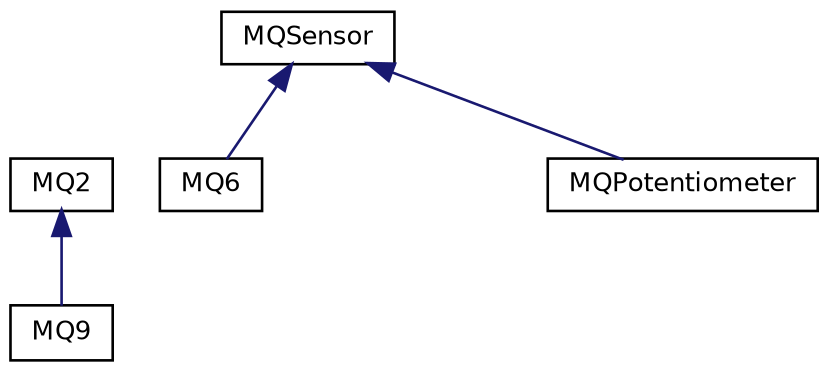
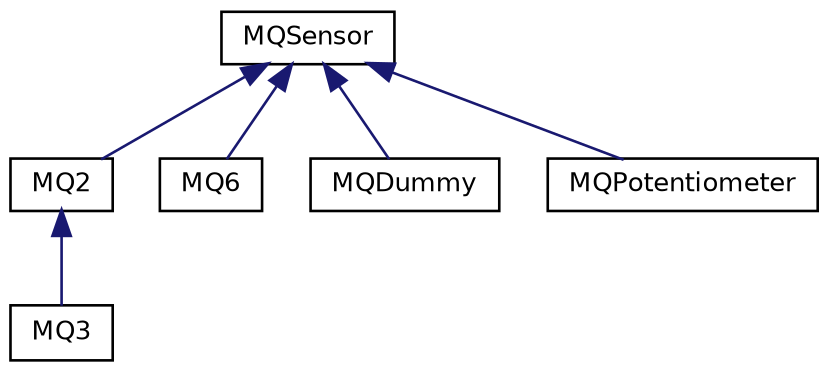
edge "MQ2" -> "MQSensor": added
node "MQDummy": added
node "MQ9": label "MQ9" -> "MQ3"
